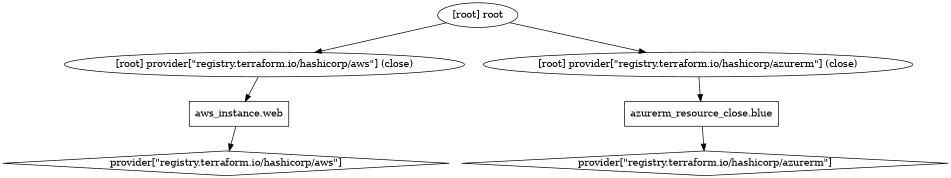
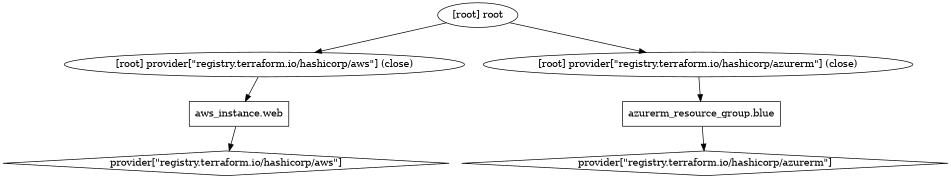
node "azurerm_resource_close.blue": label "azurerm_resource_close.blue" -> "azurerm_resource_group.blue"
